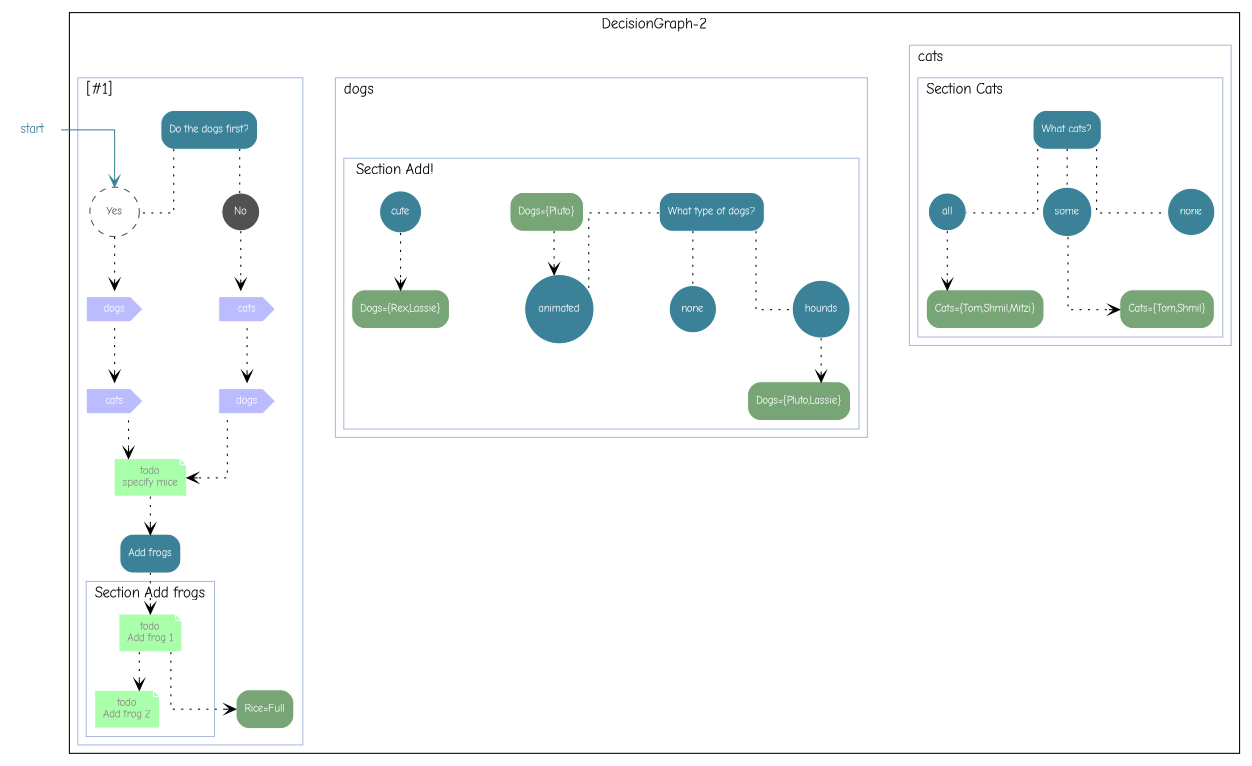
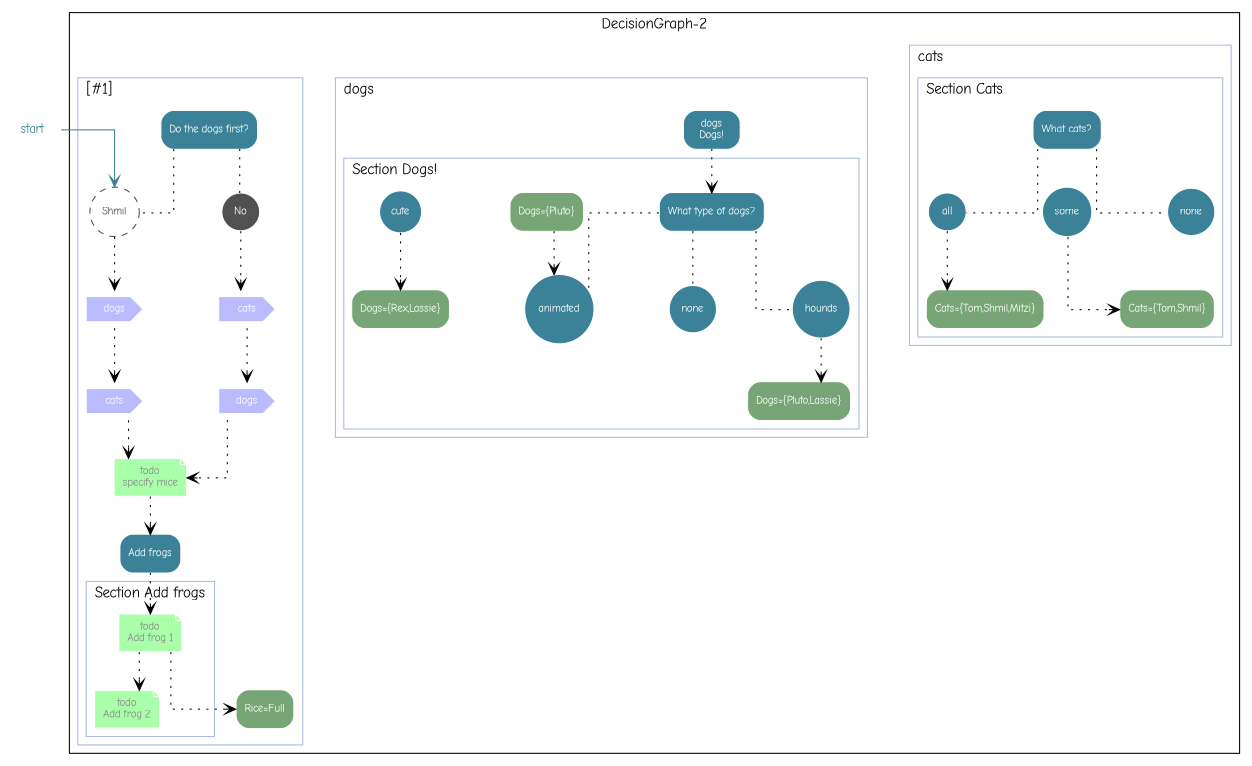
node "dogs Dogs!": added
edge "What cats?" -- "some": removed
cluster "Section Add!": label "Section Add!" -> "Section Dogs!"
node "Yes": label "Yes" -> "Shmil"
